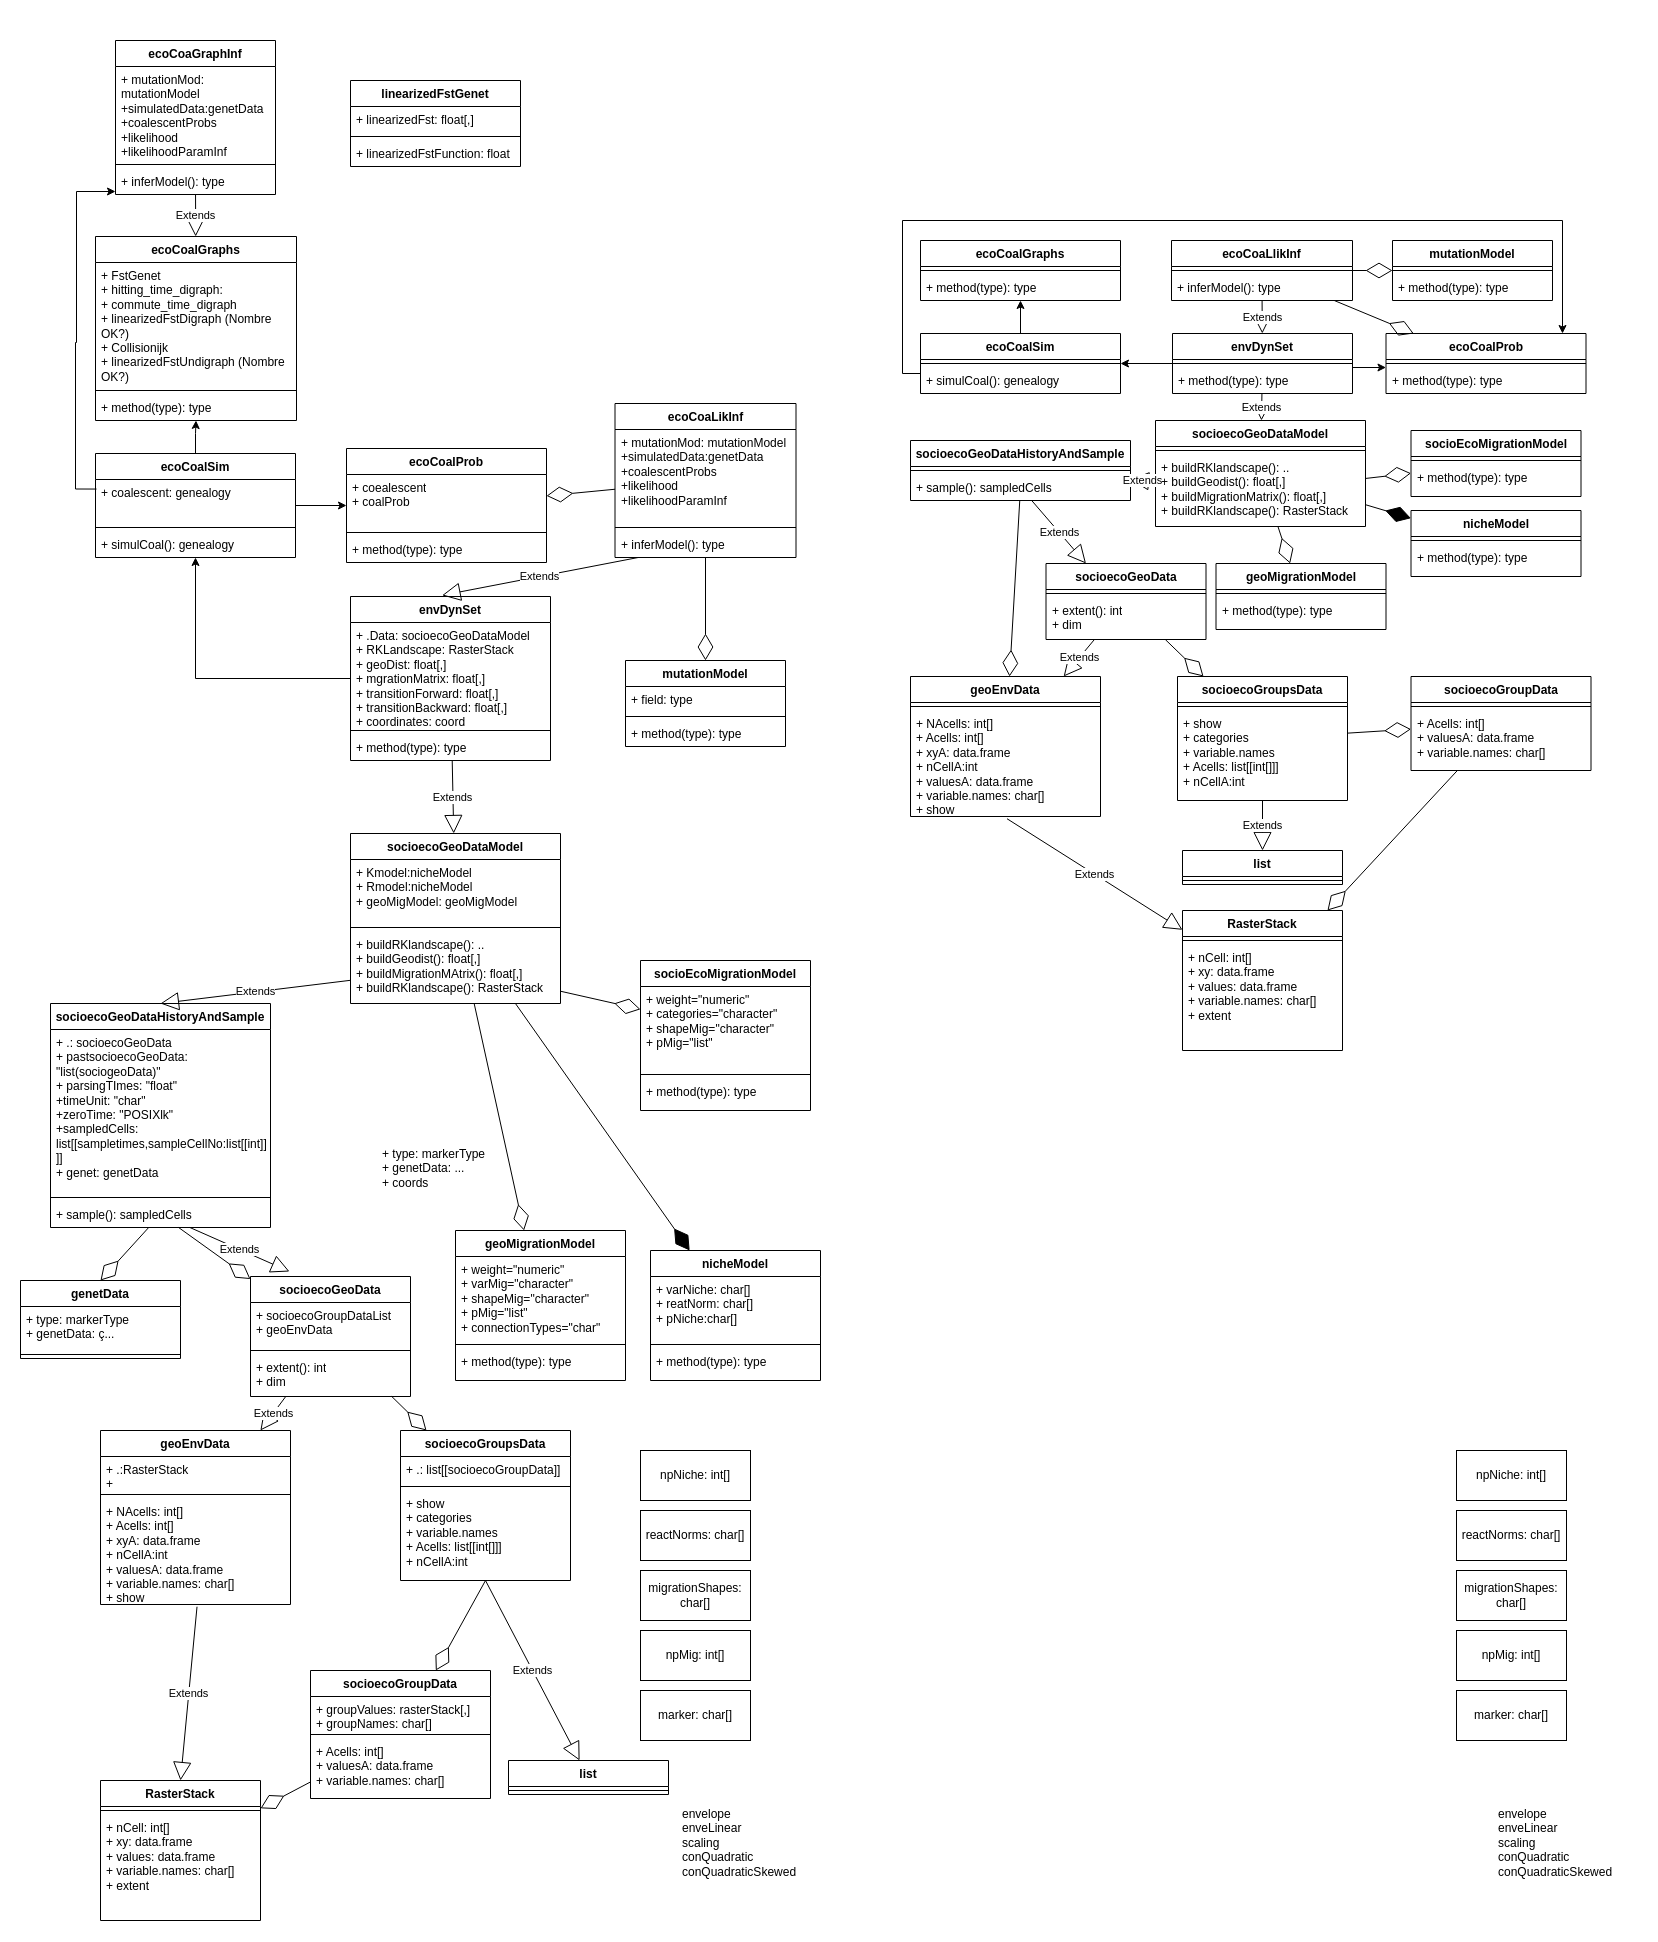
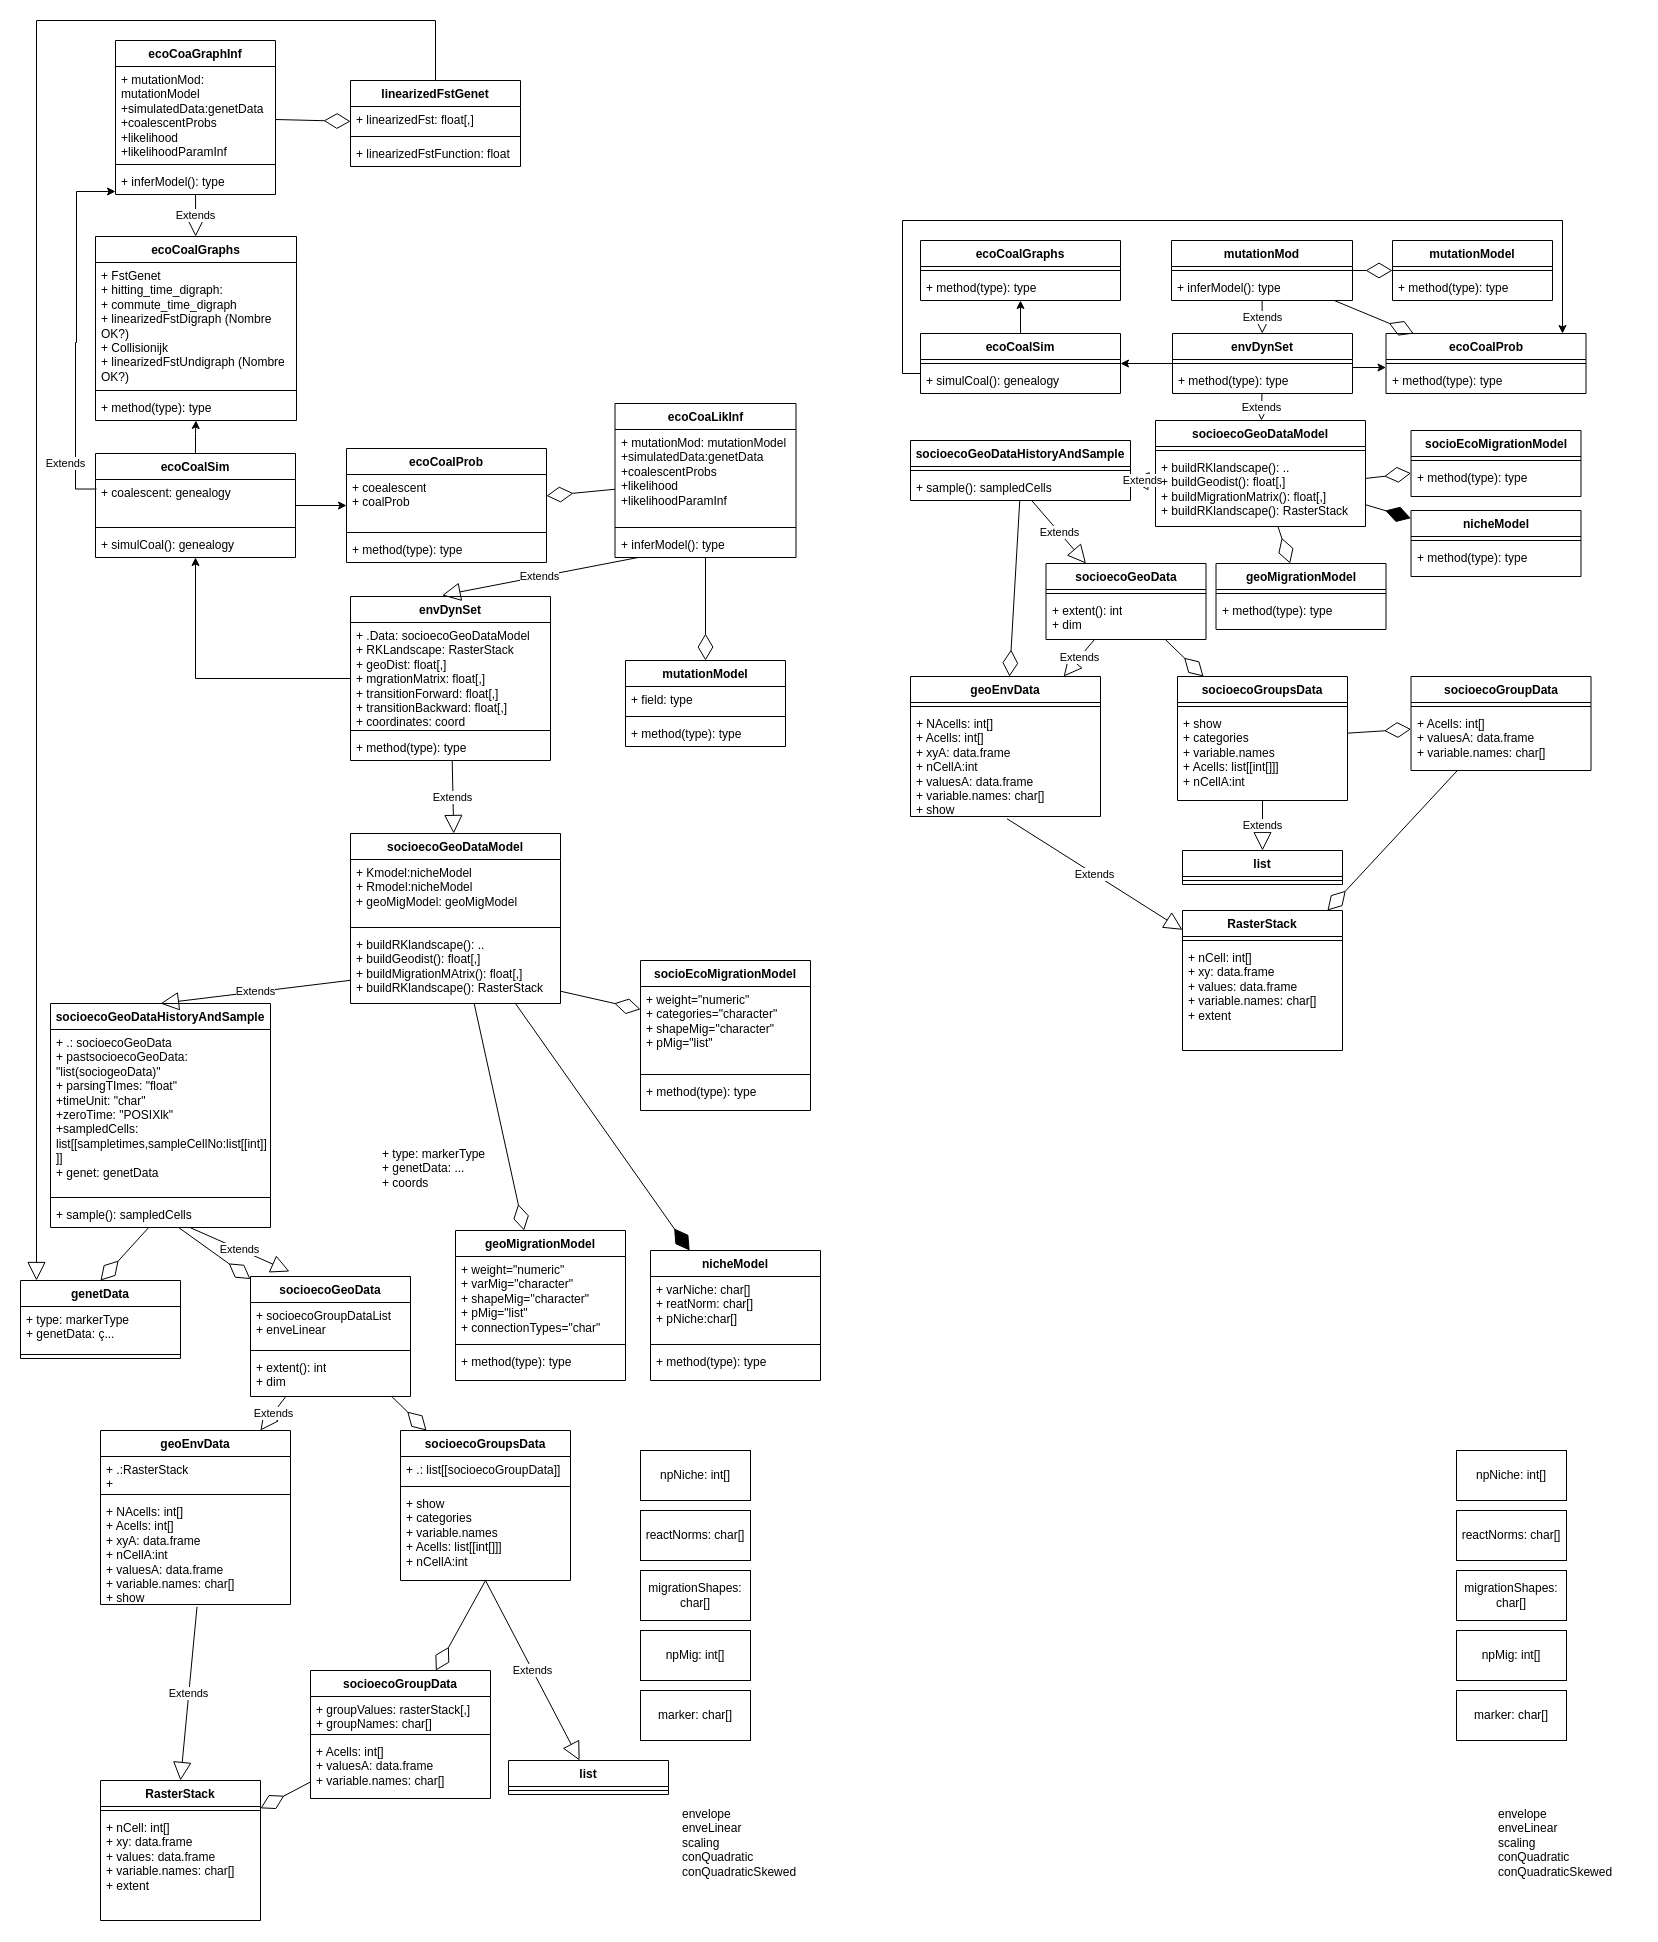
edge "ecoCoaGraphInf" -> "linearizedFstGenet": added
node "ecoCoaLlikInf": label "ecoCoaLlikInf" -> "mutationMod"
edge "linearizedFstGenet" -> "genetData": added, label "Extends"
node "+ socioecoGroupDataList + geoEnvData": label "+ socioecoGroupDataList + geoEnvData" -> "+ socioecoGroupDataList + enveLinear"
